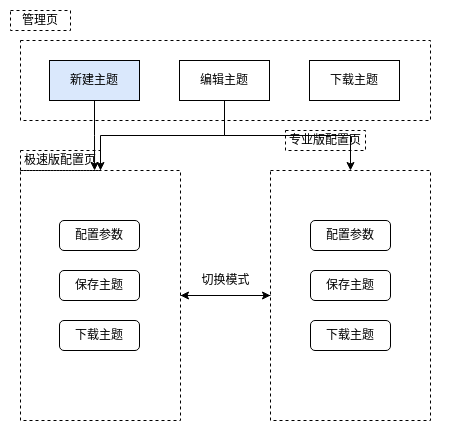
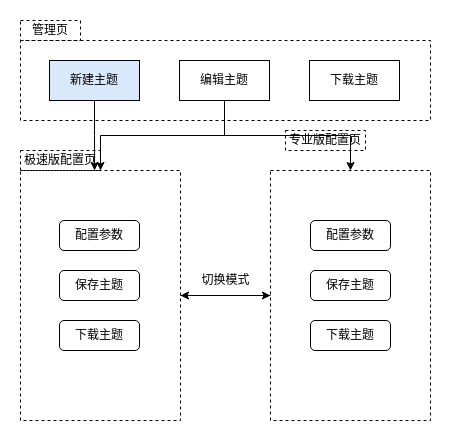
node "管理页": moved (41, 21) -> (51, 31)
